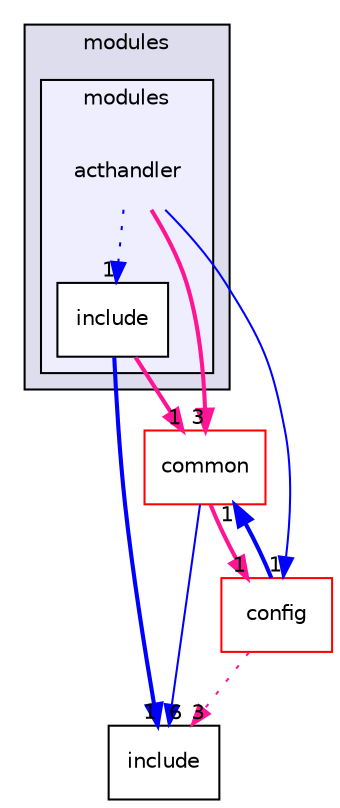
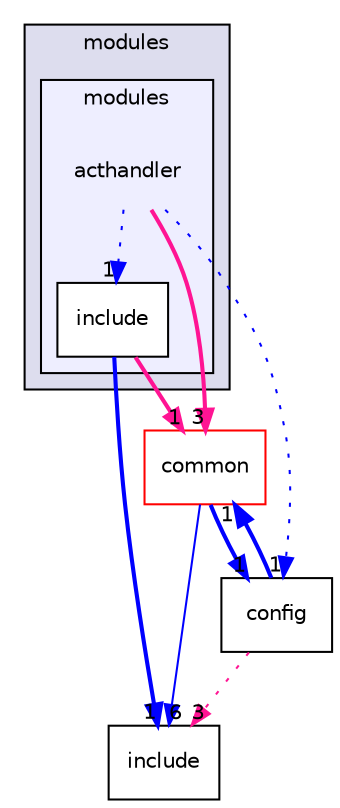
edge "acthandler" -> "config": style solid -> dotted
edge "common" -> "config": color deeppink -> blue
node "config": color red -> black
